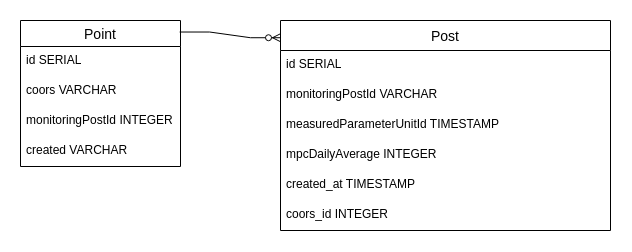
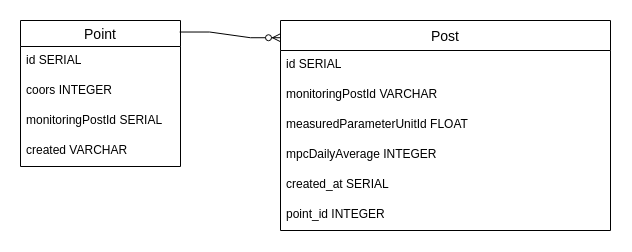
node "coors VARCHAR": label "coors VARCHAR" -> "coors INTEGER"
node "measuredParameterUnitId TIMESTAMP": label "measuredParameterUnitId TIMESTAMP" -> "measuredParameterUnitId FLOAT"
node "monitoringPostId INTEGER": label "monitoringPostId INTEGER" -> "monitoringPostId SERIAL"
node "created_at TIMESTAMP": label "created_at TIMESTAMP" -> "created_at SERIAL"
node "coors_id INTEGER": label "coors_id INTEGER" -> "point_id INTEGER"
